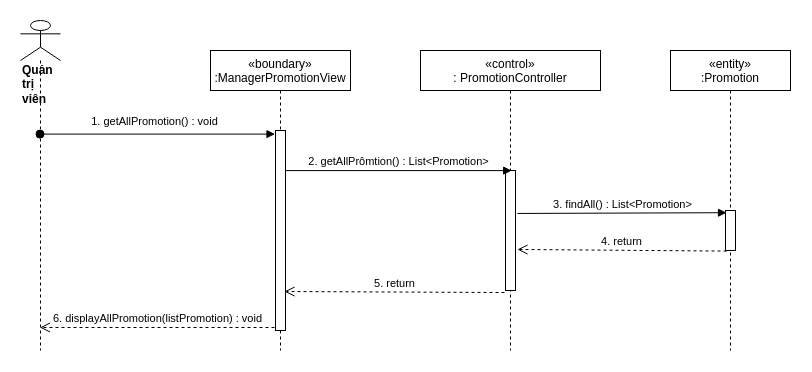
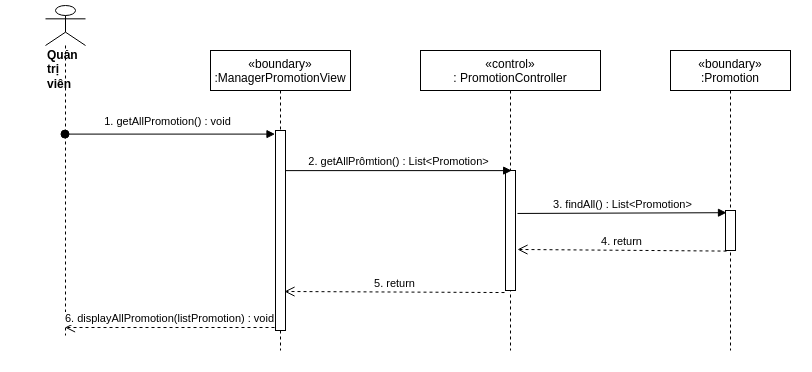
node "«entity» :Promotion": label "«entity» :Promotion" -> "«boundary» :Promotion"
node "Quản trị viên": moved (41, 186) -> (66, 171)
